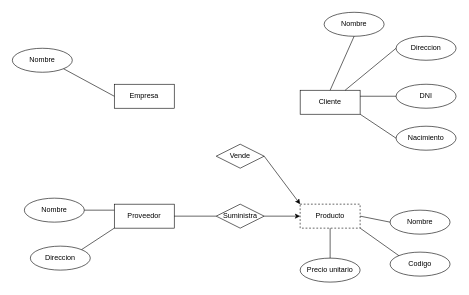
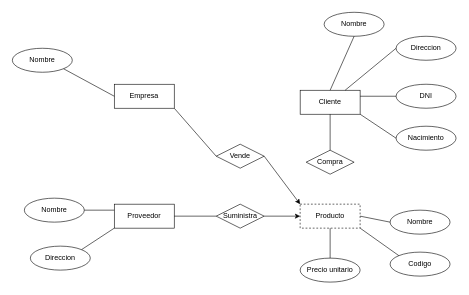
edge "Empresa" -- "Vende": added
edge "Cliente" -- "Compra": added
node "Compra": added
